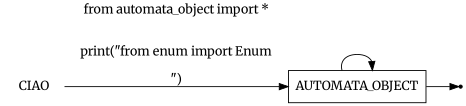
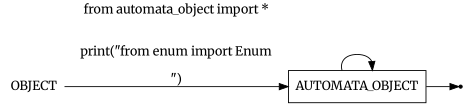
node "CIAO": label "CIAO" -> "OBJECT"
